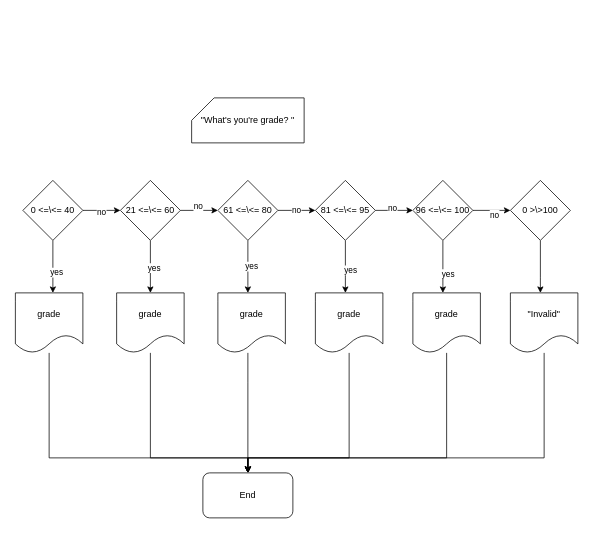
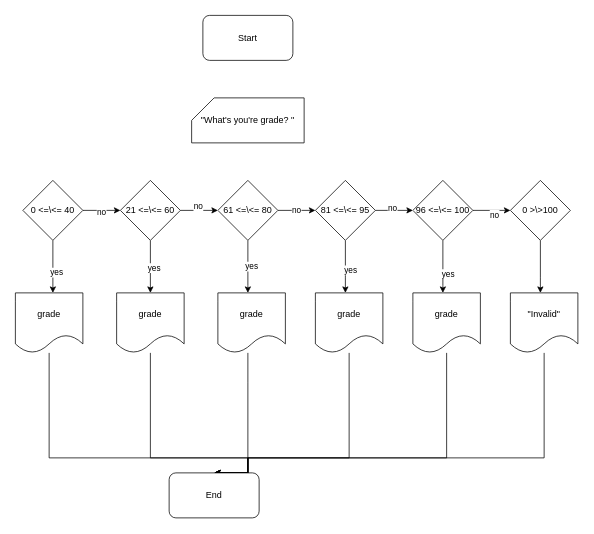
node "Start": added
node "End": moved (248, 495) -> (214, 495)
